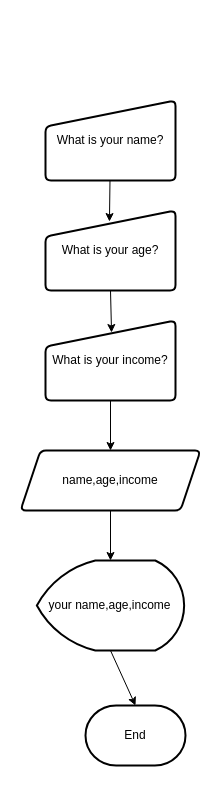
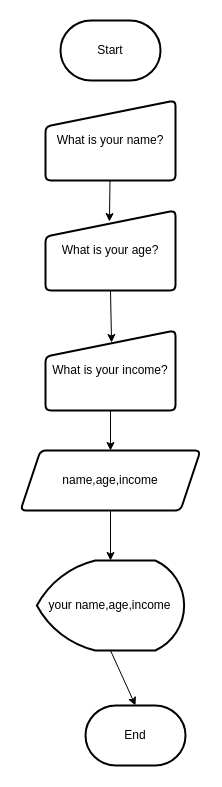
node "Start": added
node "What is your income?": moved (111, 361) -> (111, 371)
